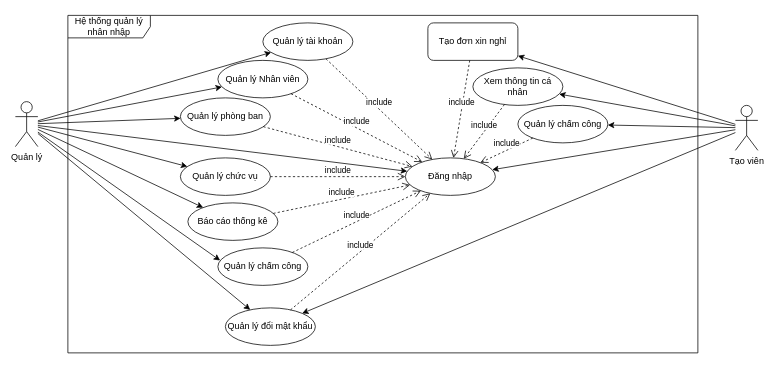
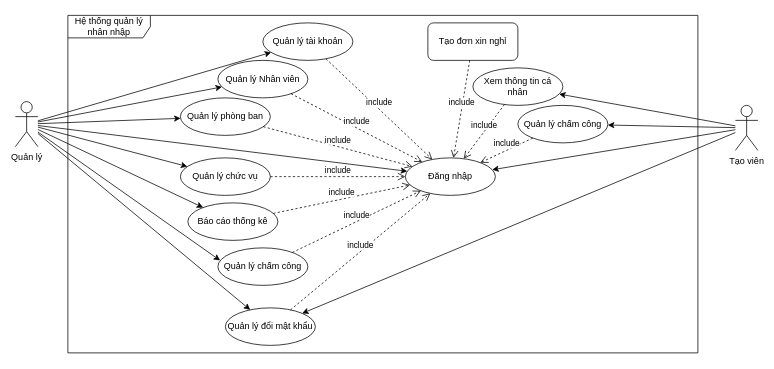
edge "Tạo viên" -> "Tạo đơn xin nghỉ": removed
